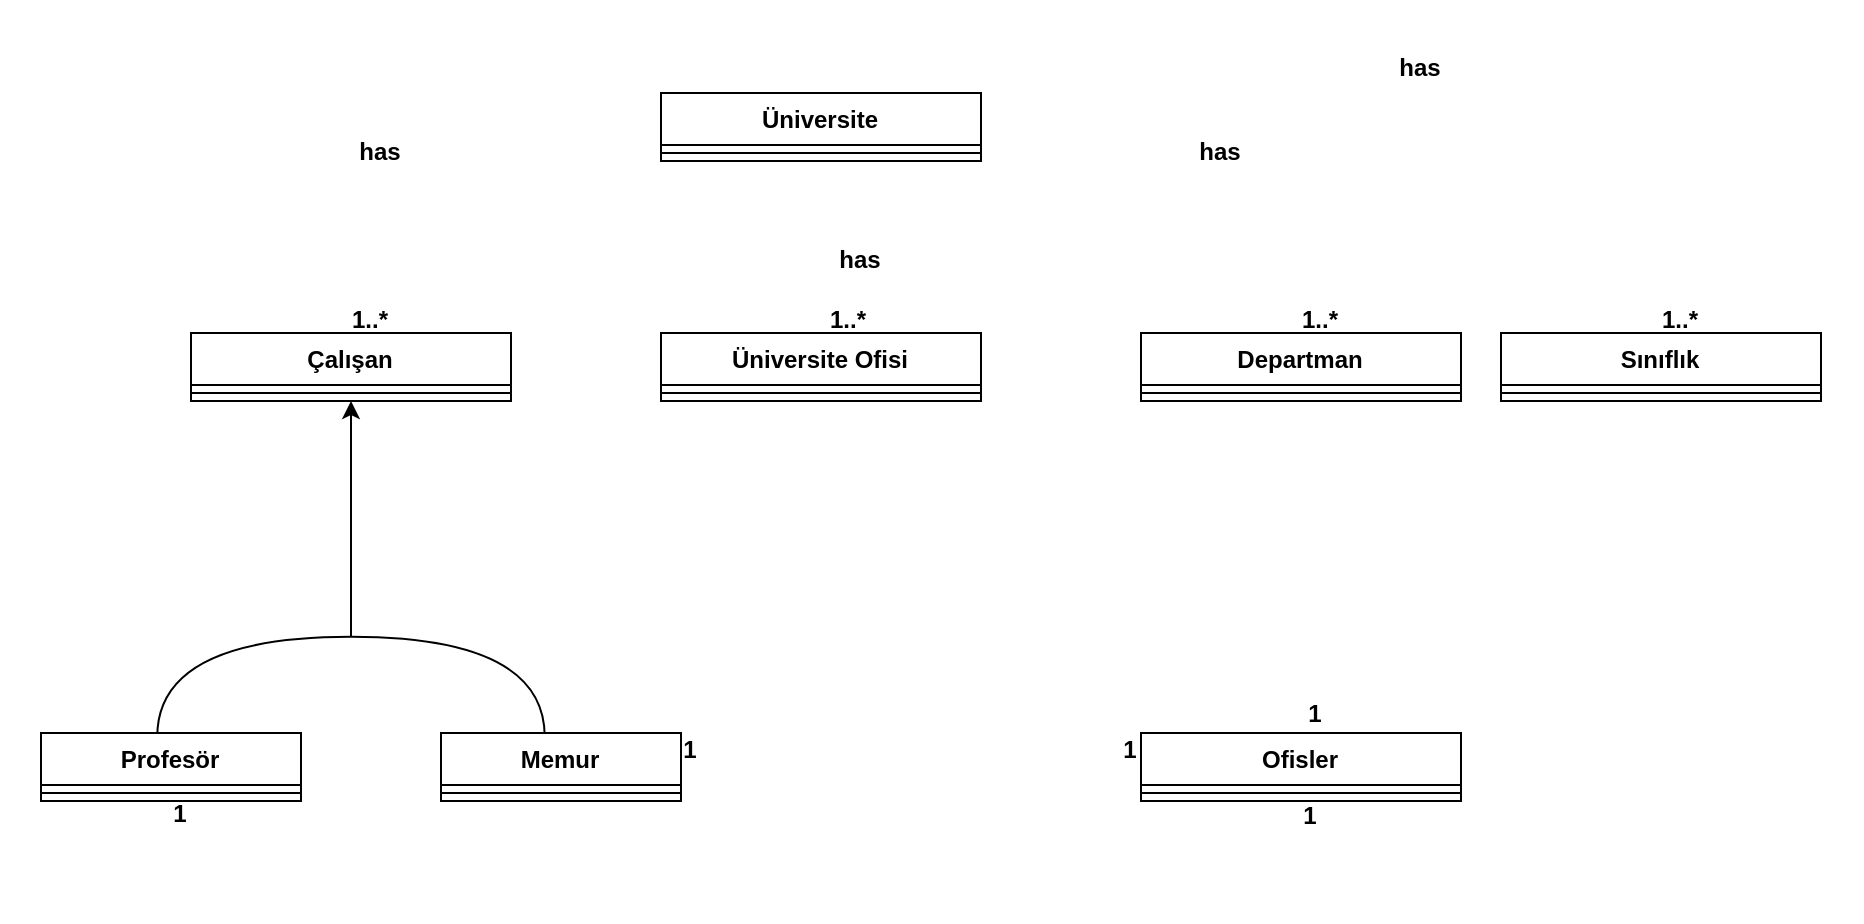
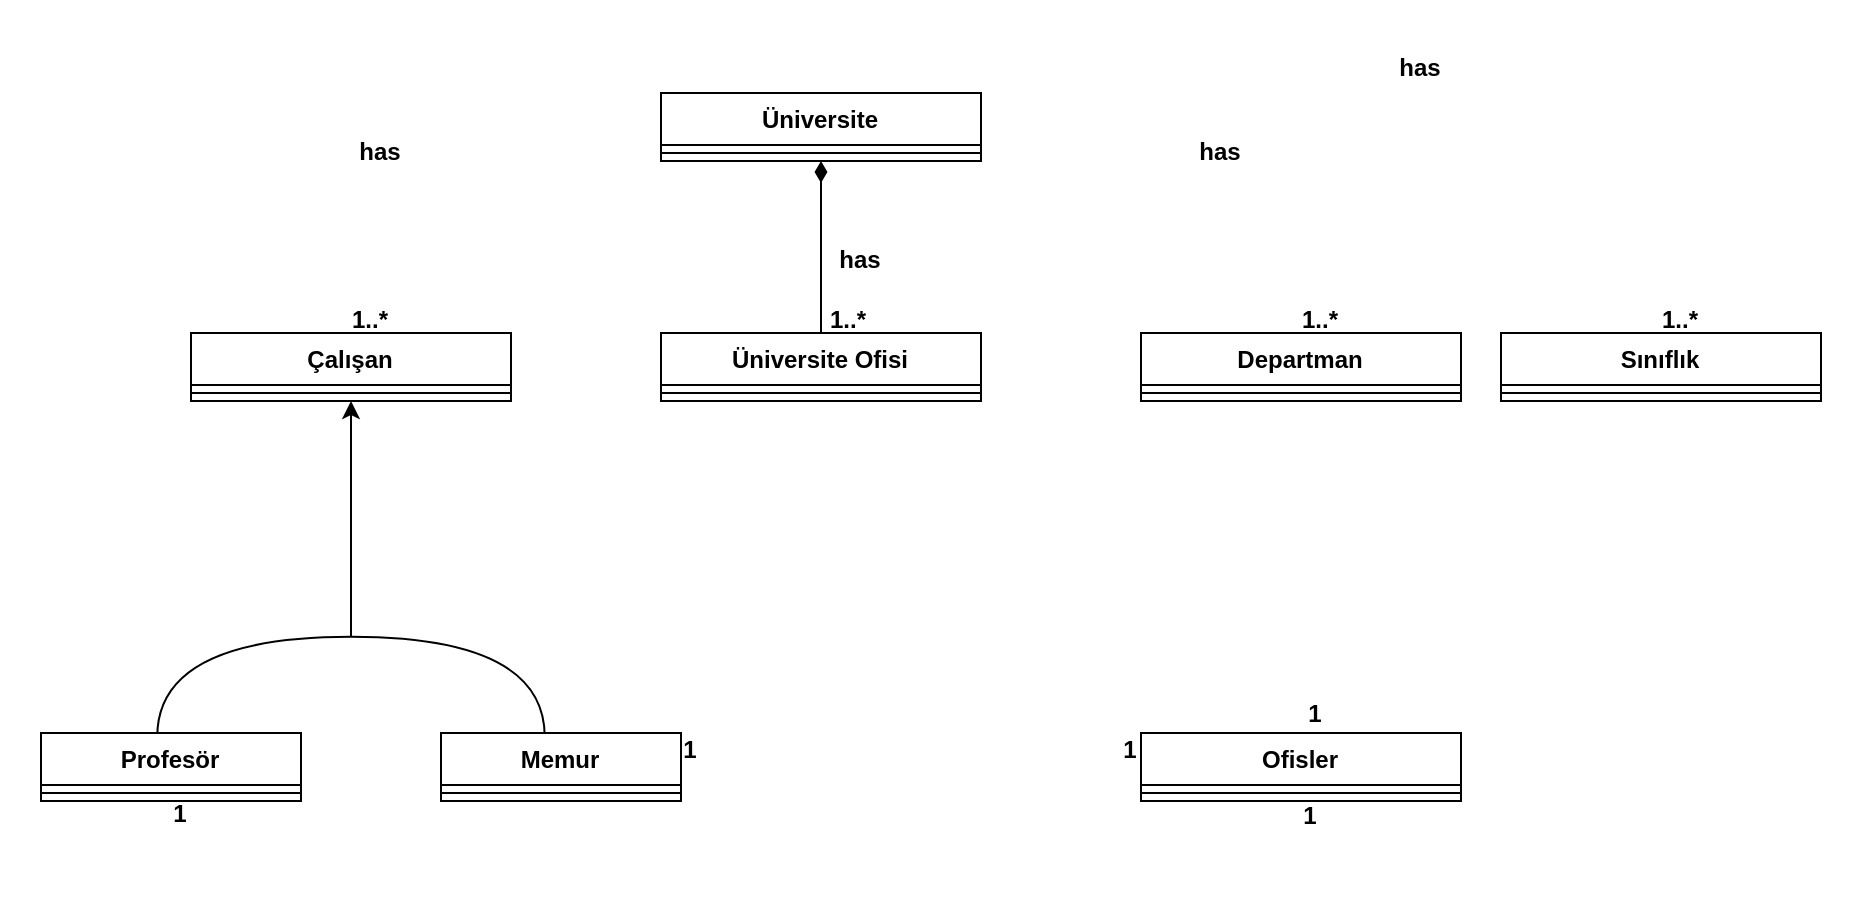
edge "Üniversite Ofisi" -> "Üniversite": added
